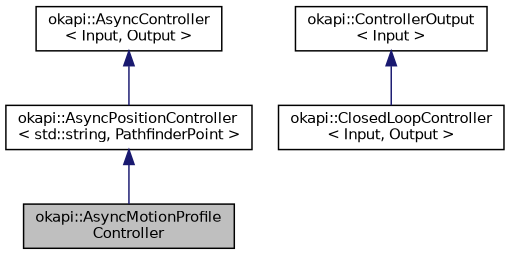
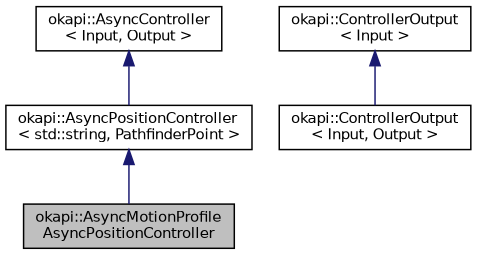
node "okapi::ClosedLoopController < Input, Output >": label "okapi::ClosedLoopController < Input, Output >" -> "okapi::ControllerOutput < Input, Output >"
node "okapi::AsyncMotionProfile Controller": label "okapi::AsyncMotionProfile Controller" -> "okapi::AsyncMotionProfile AsyncPositionController"
